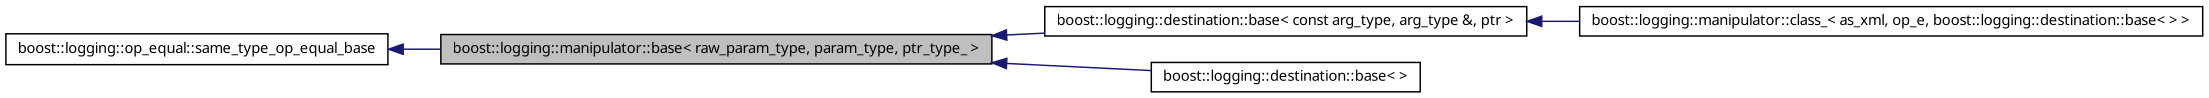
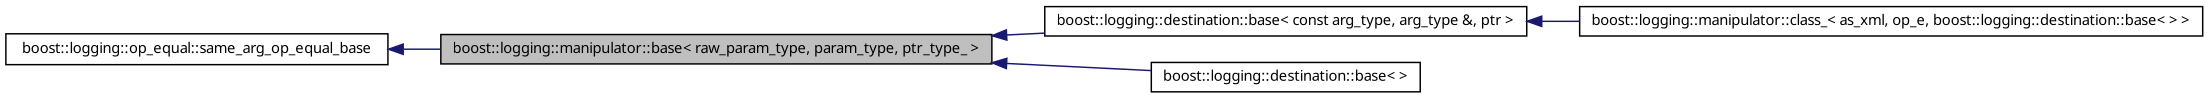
node "boost::logging::op_equal::same_type_op_equal_base": label "boost::logging::op_equal::same_type_op_equal_base" -> "boost::logging::op_equal::same_arg_op_equal_base"
